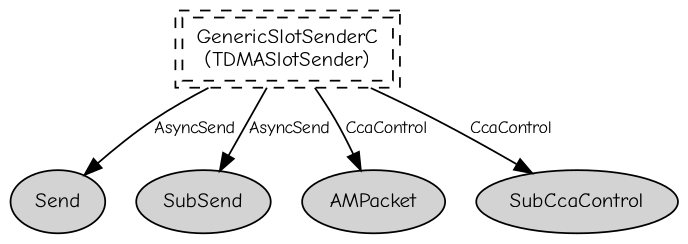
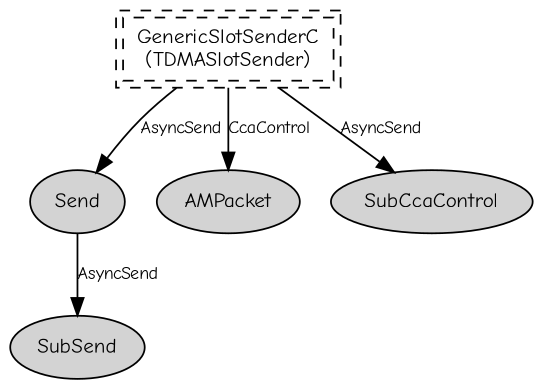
edge "GenericSlotSenderC (TDMASlotSender)" -> "SubSend": now "Send" -> "SubSend"
edge "GenericSlotSenderC (TDMASlotSender)" -> "SubCcaControl": label "CcaControl" -> "AsyncSend"
